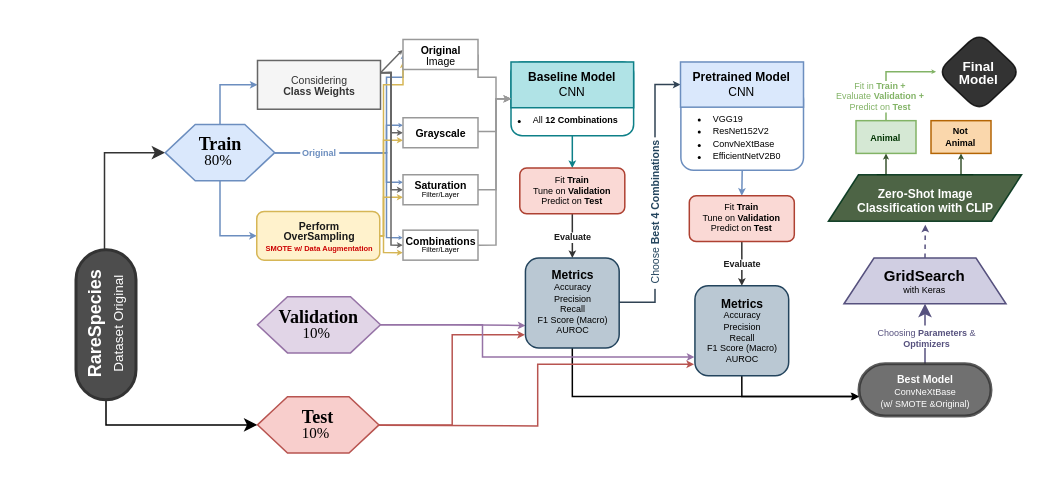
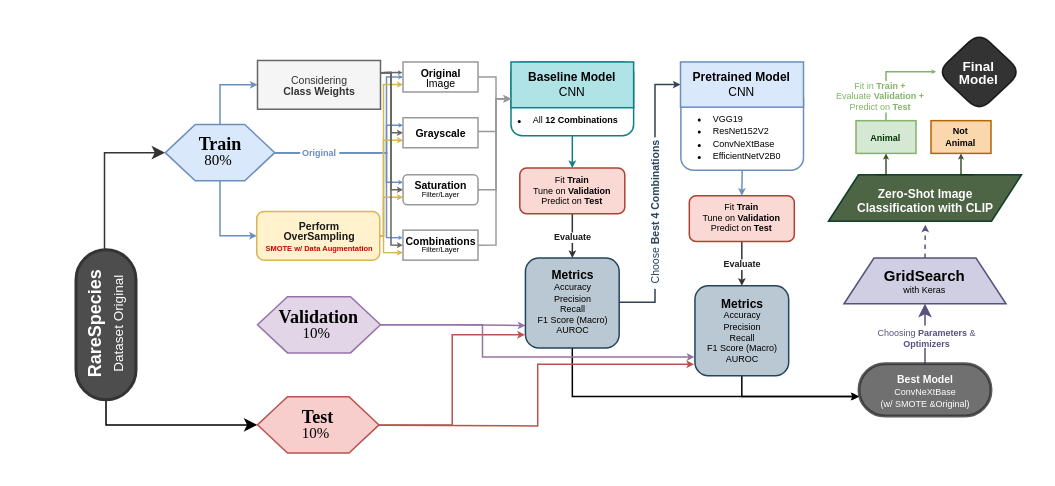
node "Original Image": moved (440, 54) -> (440, 77)
node "Saturation Filter/Layer": shape rectangle -> rounded rectangle
